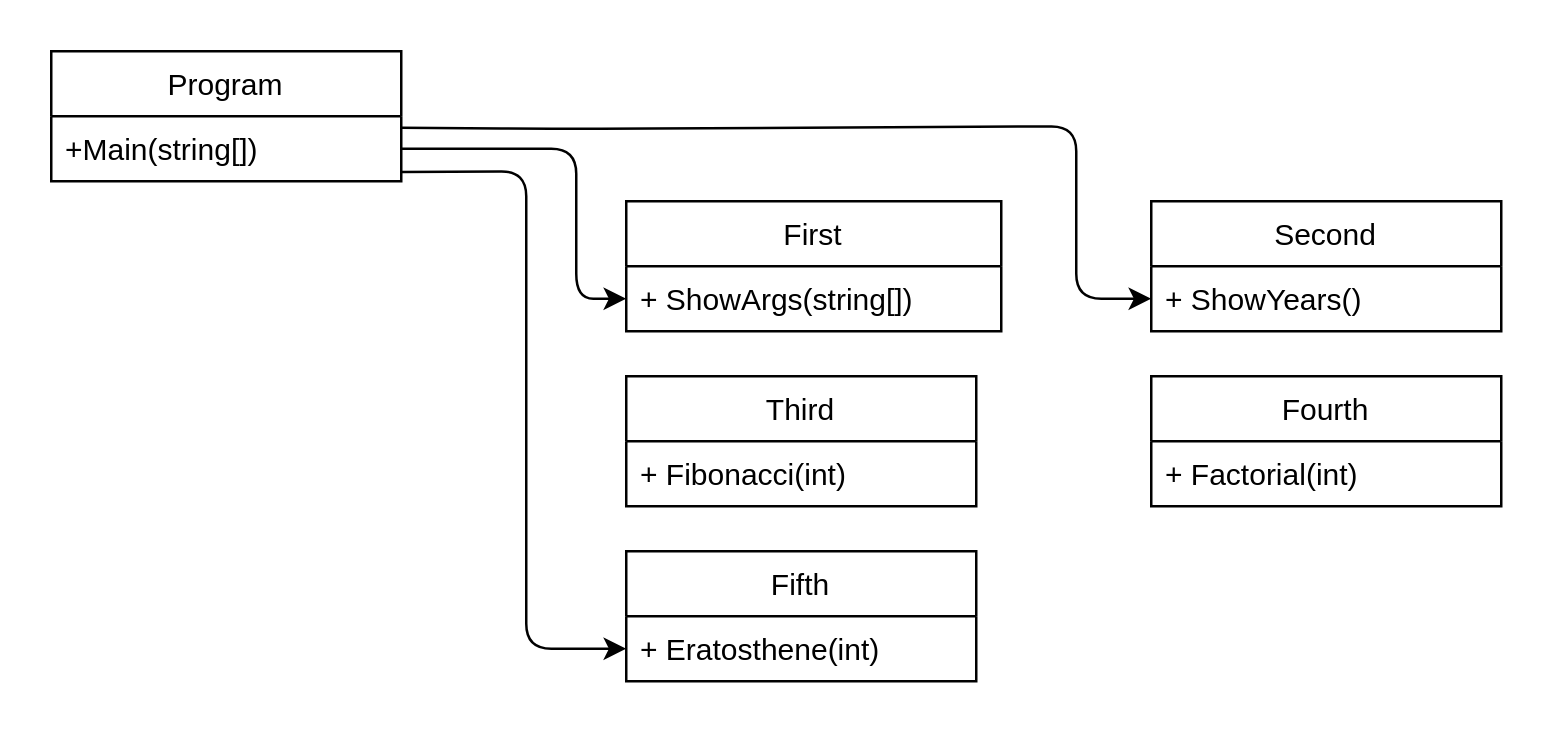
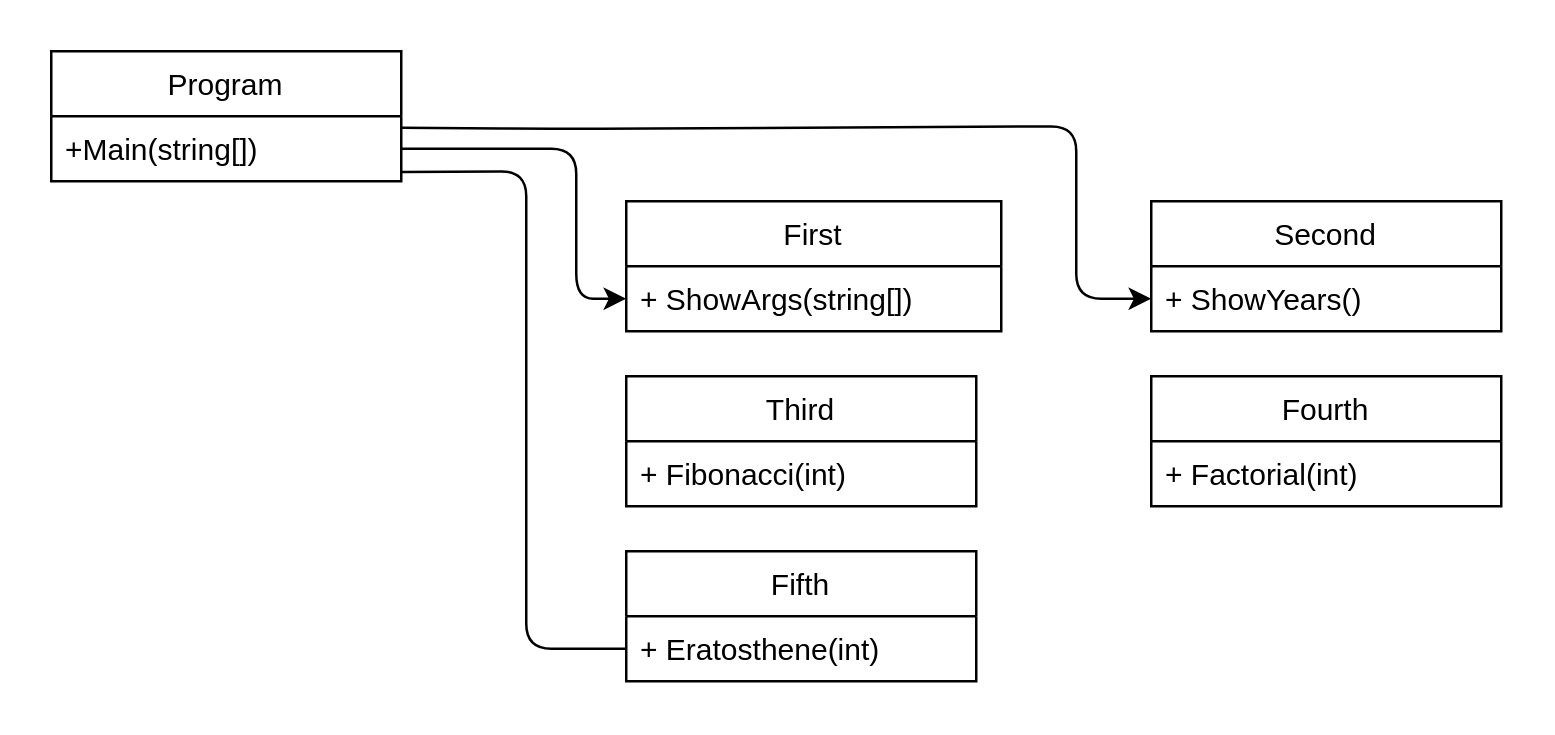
edge "+Main(string[])" -> "+ Eratosthene(int)": arrowhead classic -> none
